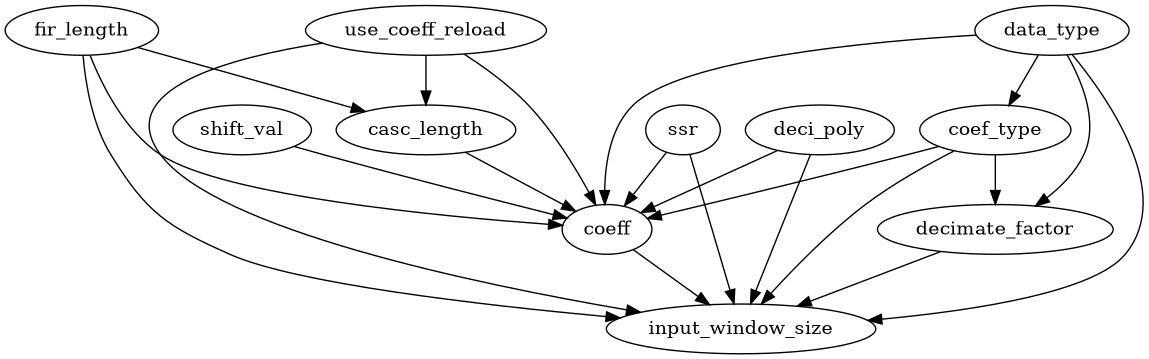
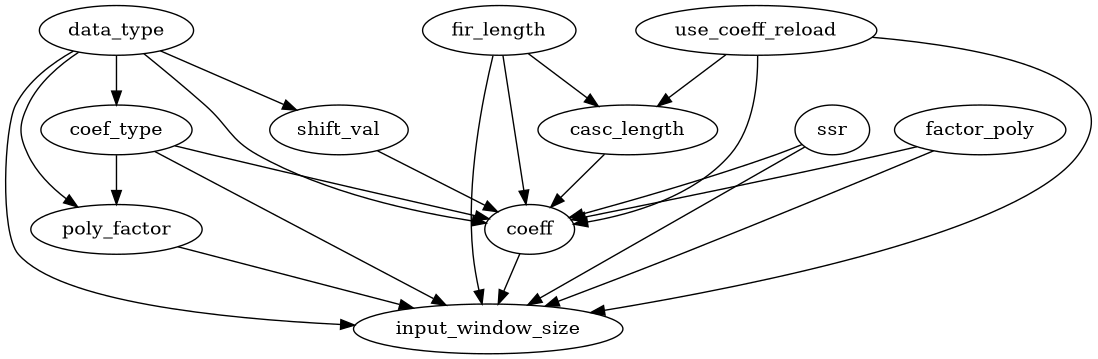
edge "data_type" -> "shift_val": added
node "deci_poly": label "deci_poly" -> "factor_poly"
node "decimate_factor": label "decimate_factor" -> "poly_factor"
